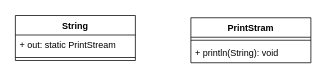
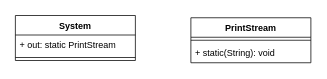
node "String": label "String" -> "System"
node "PrintStram": label "PrintStram" -> "PrintStream"
node "+ println(String): void": label "+ println(String): void" -> "+ static(String): void"
